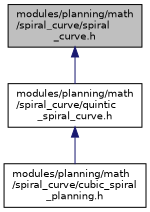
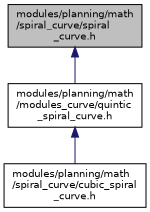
node "modules/planning/math /spiral_curve/quintic _spiral_curve.h": label "modules/planning/math /spiral_curve/quintic _spiral_curve.h" -> "modules/planning/math /modules_curve/quintic _spiral_curve.h"
node "modules/planning/math /spiral_curve/cubic_spiral _planning.h": label "modules/planning/math /spiral_curve/cubic_spiral _planning.h" -> "modules/planning/math /spiral_curve/cubic_spiral _curve.h"
